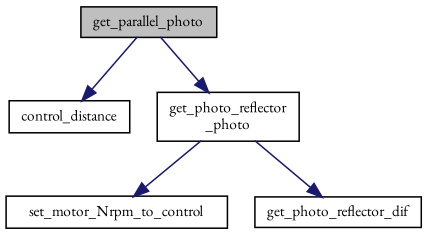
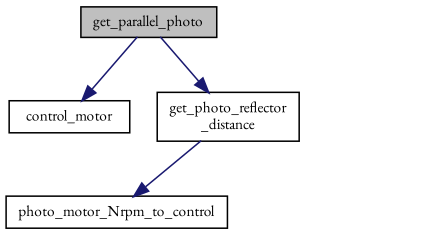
node "control_distance": label "control_distance" -> "control_motor"
node "get_photo_reflector _photo": label "get_photo_reflector _photo" -> "get_photo_reflector _distance"
node "set_motor_Nrpm_to_control": label "set_motor_Nrpm_to_control" -> "photo_motor_Nrpm_to_control"
node "get_photo_reflector_dif": removed
